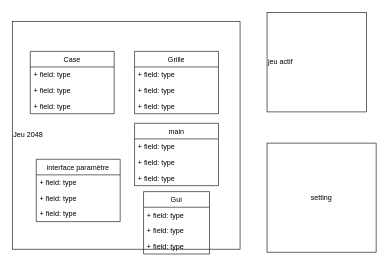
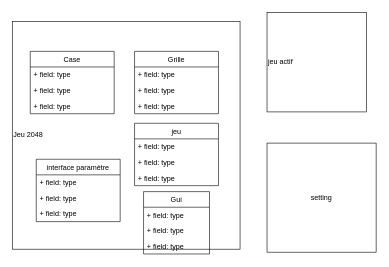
node "main": label "main" -> "jeu"
